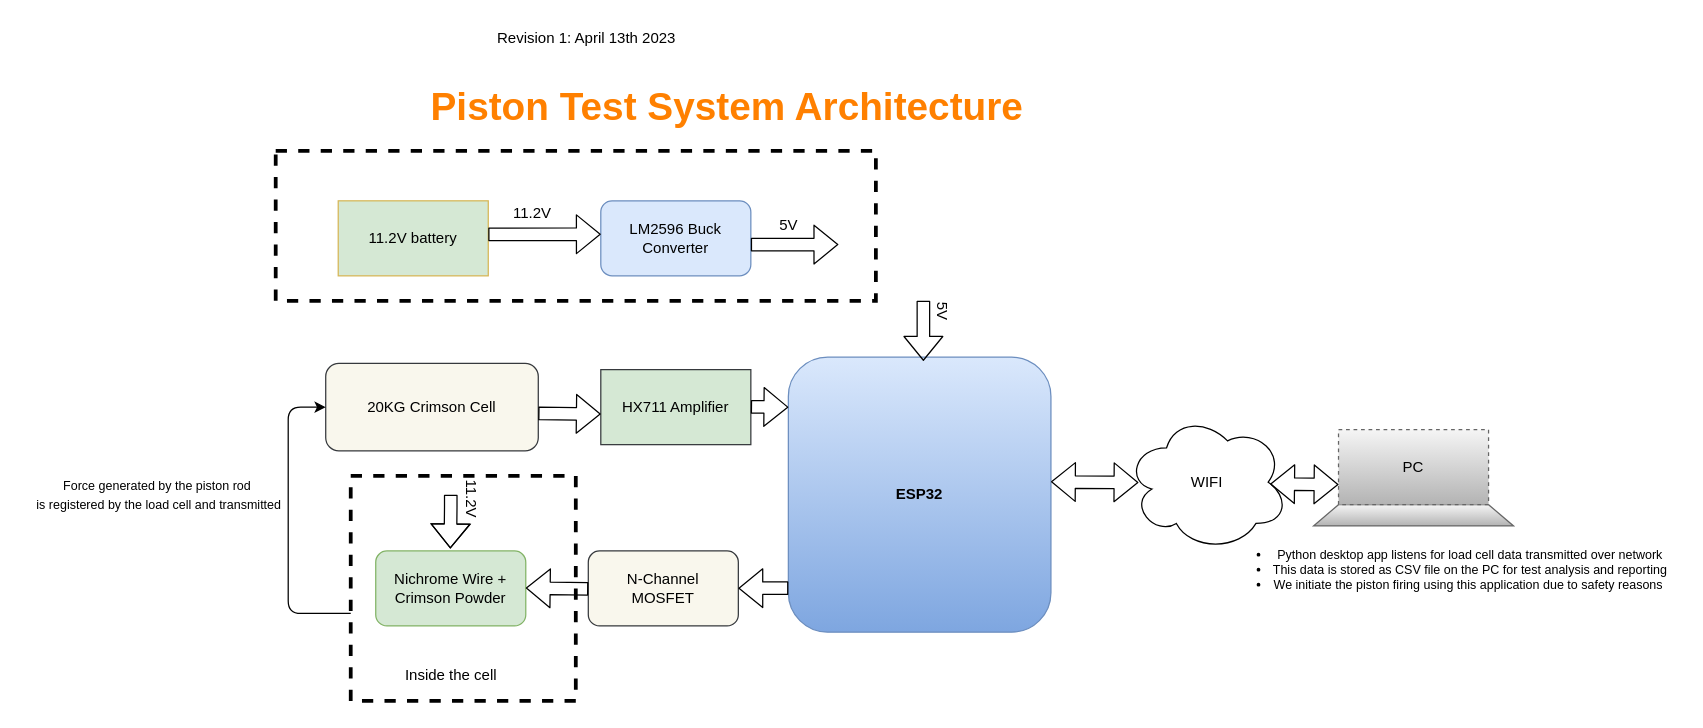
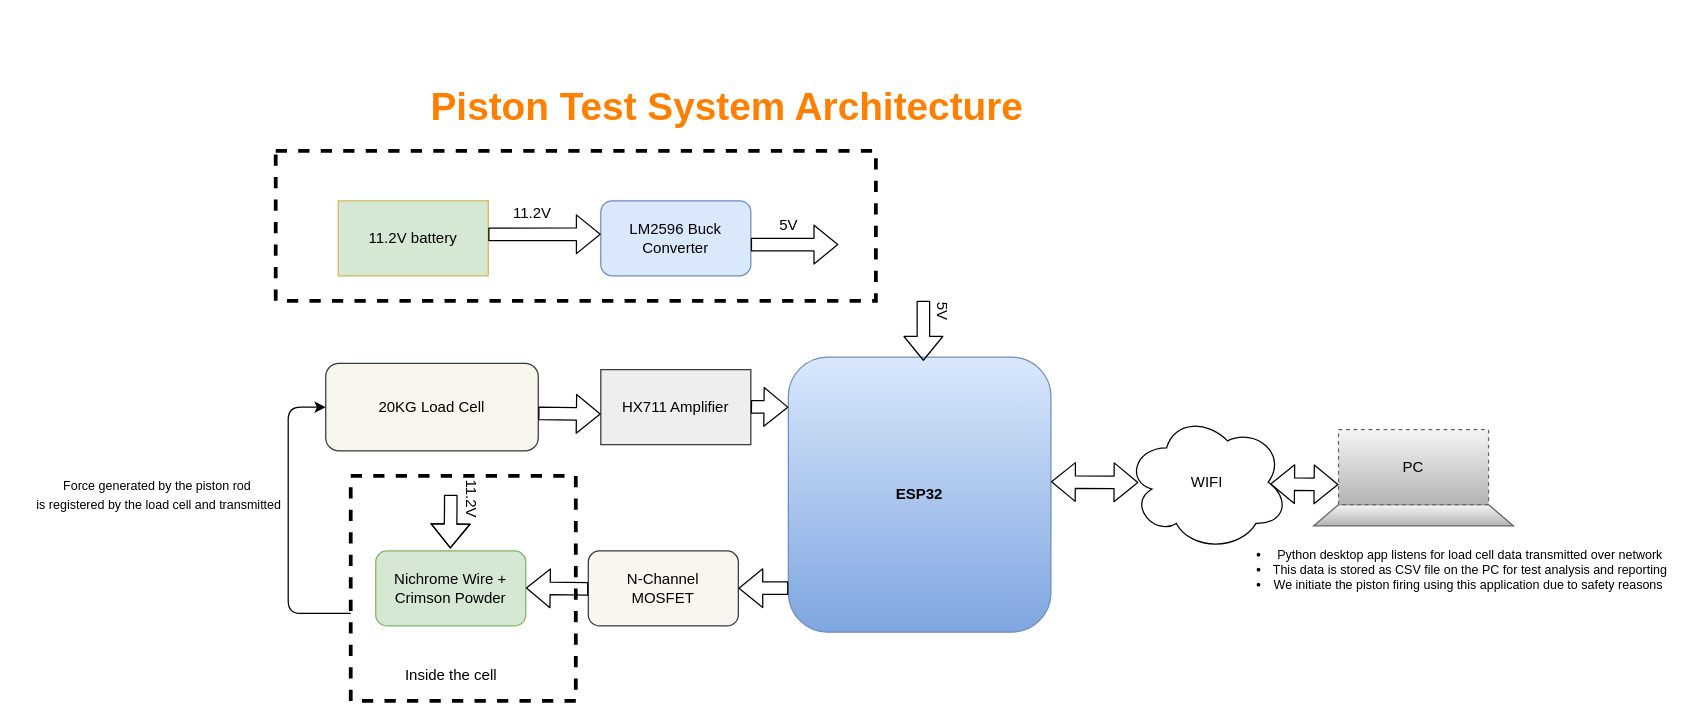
node "Revision 1: April 13th 2023": removed
node "20KG Crimson Cell": label "20KG Crimson Cell" -> "20KG Load Cell"
node "HX711 Amplifier": fillcolor #d5e8d4 -> #eeeeee
